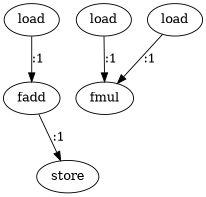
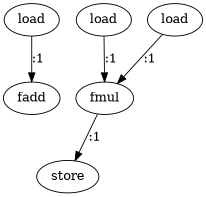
edge "fadd" -> "store": now "fmul" -> "store"
